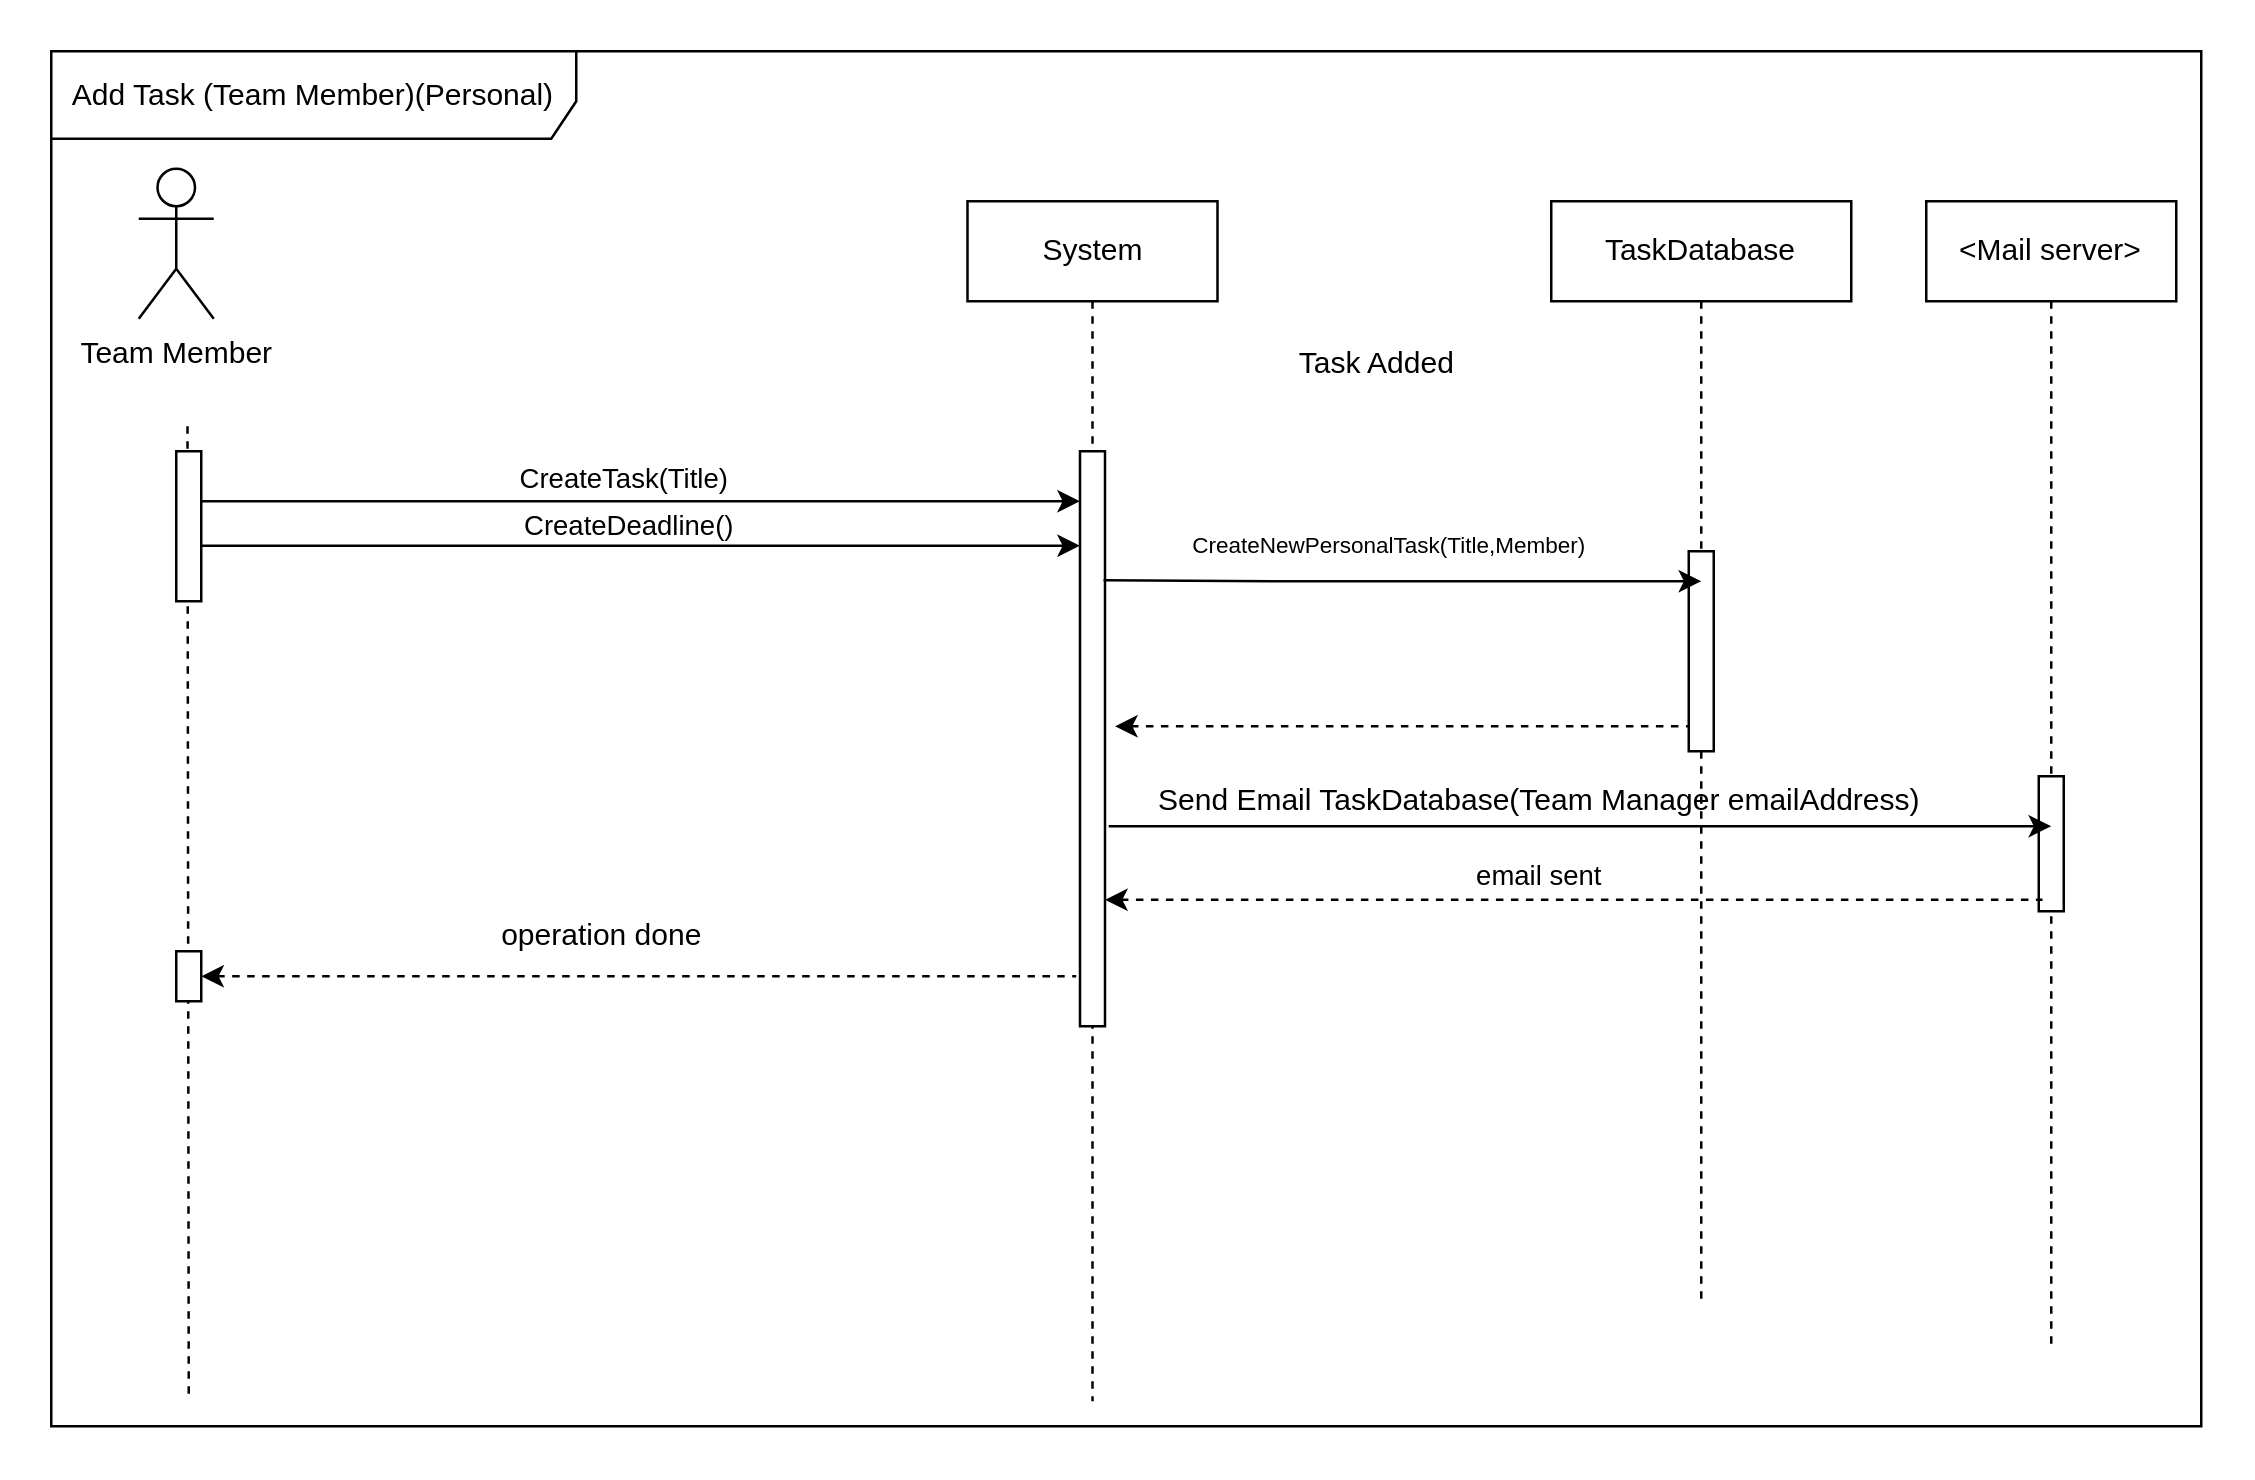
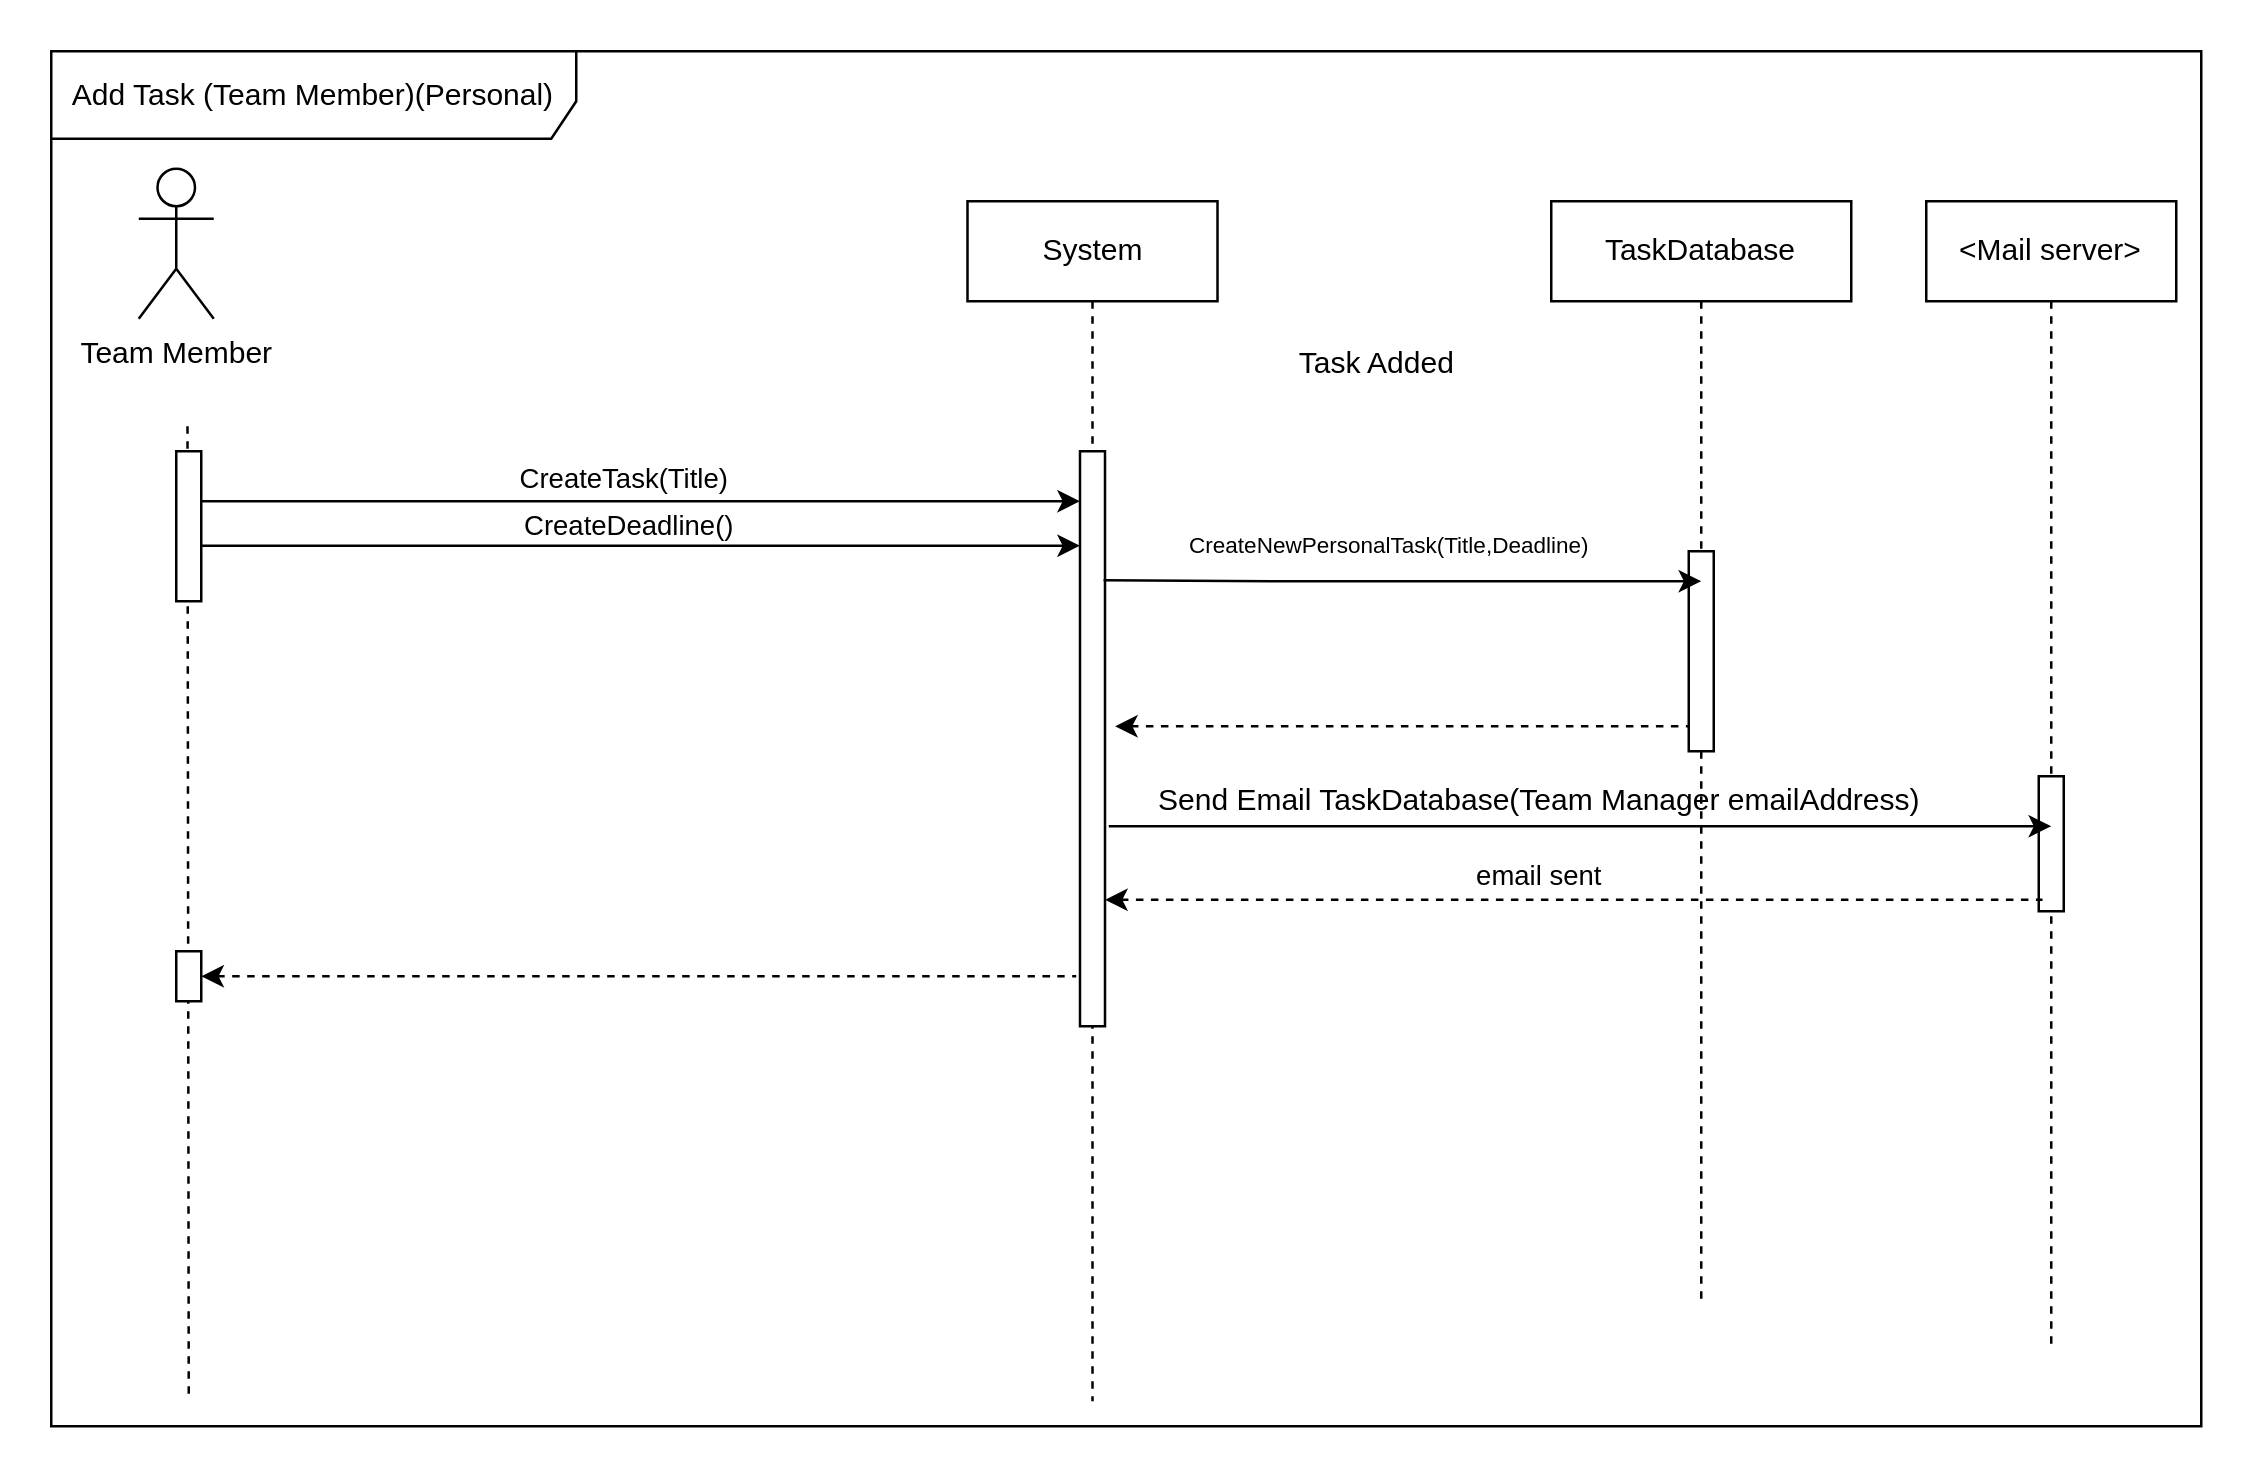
node "CreateNewPersonalTask(Title,Member)": label "CreateNewPersonalTask(Title,Member)" -> "CreateNewPersonalTask(Title,Deadline)"
node "operation done": removed
